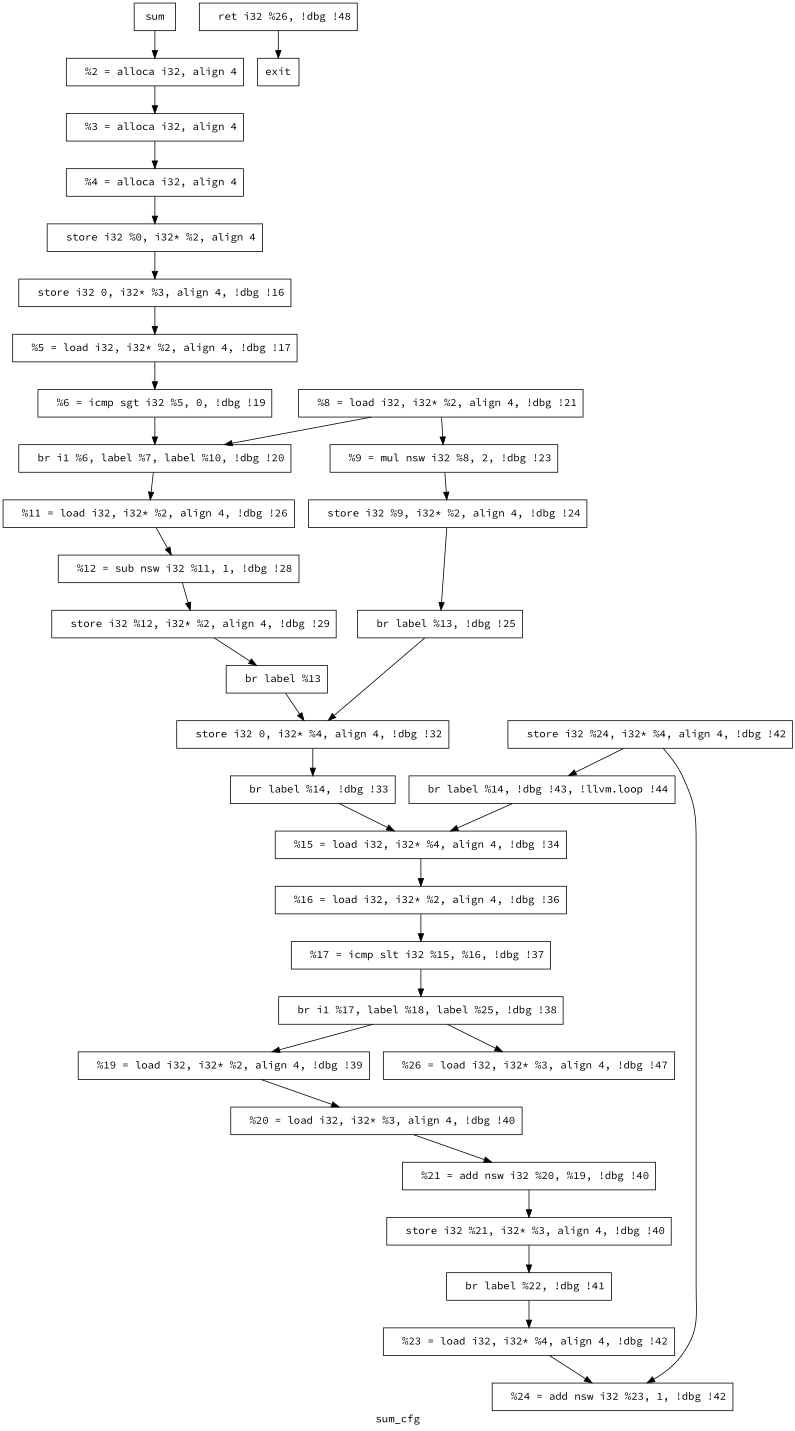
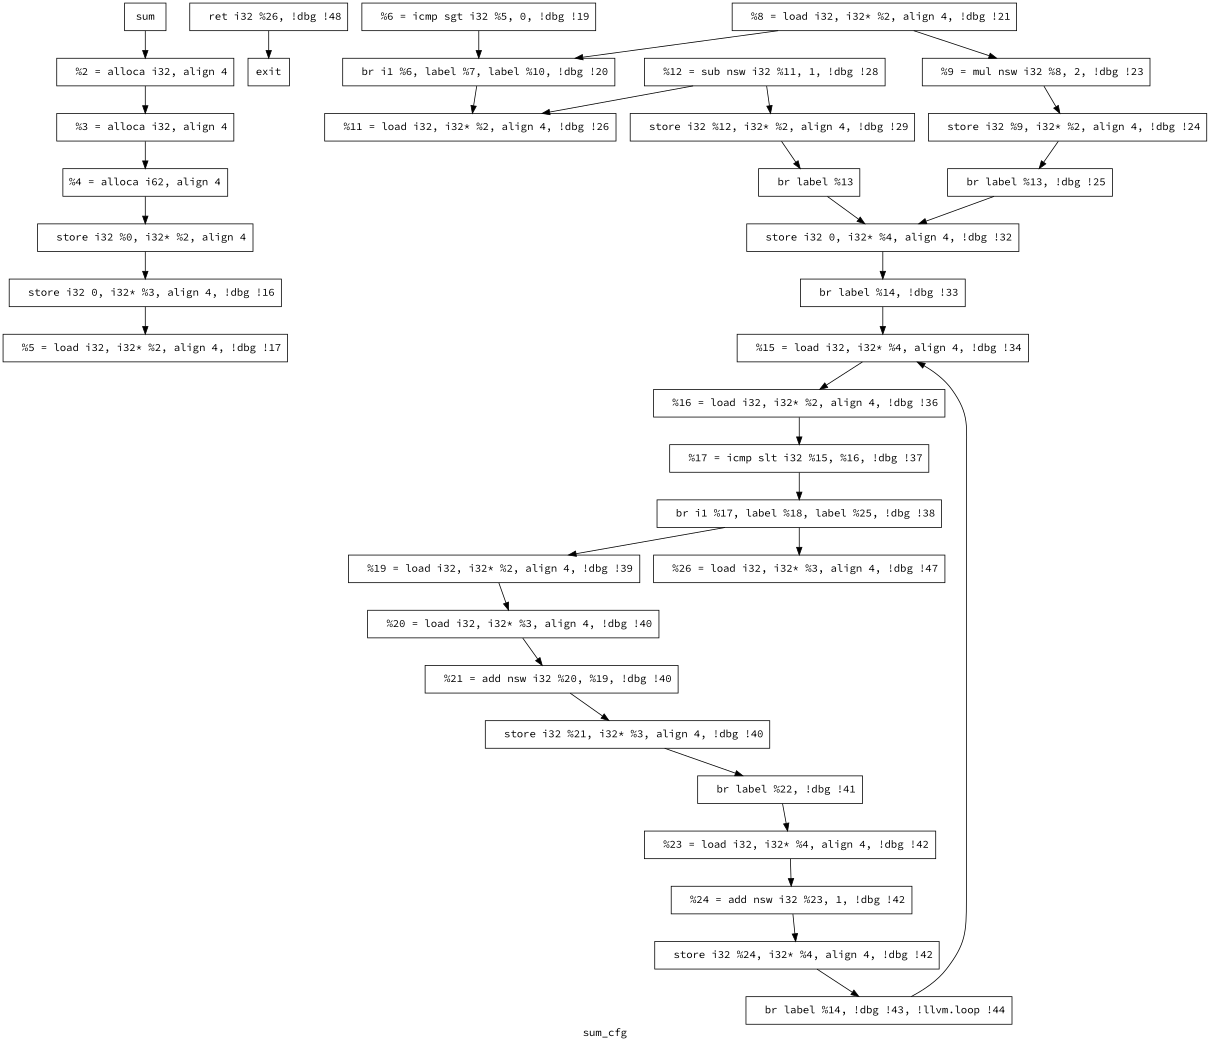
node "%4 = alloca i32, align 4": label "%4 = alloca i32, align 4" -> "%4 = alloca i62, align 4"
edge "%5 = load i32, i32* %2, align 4, !dbg !17" -> "%6 = icmp sgt i32 %5, 0, !dbg !19": removed
edge "%11 = load i32, i32* %2, align 4, !dbg !26" -> "%12 = sub nsw i32 %11, 1, !dbg !28": reversed
edge "store i32 %24, i32* %4, align 4, !dbg !42" -> "%24 = add nsw i32 %23, 1, !dbg !42": reversed
